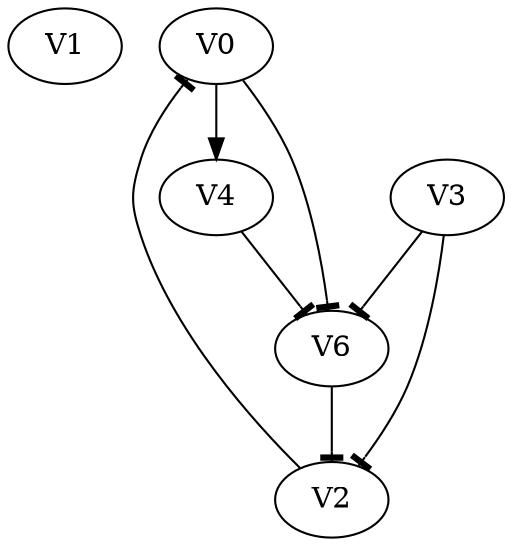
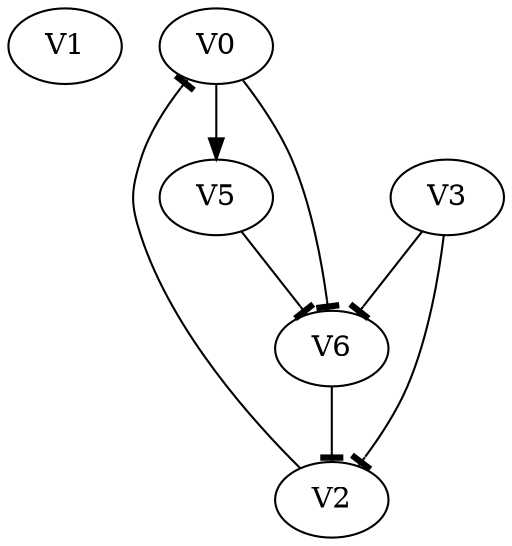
node "V4": label "V4" -> "V5"
